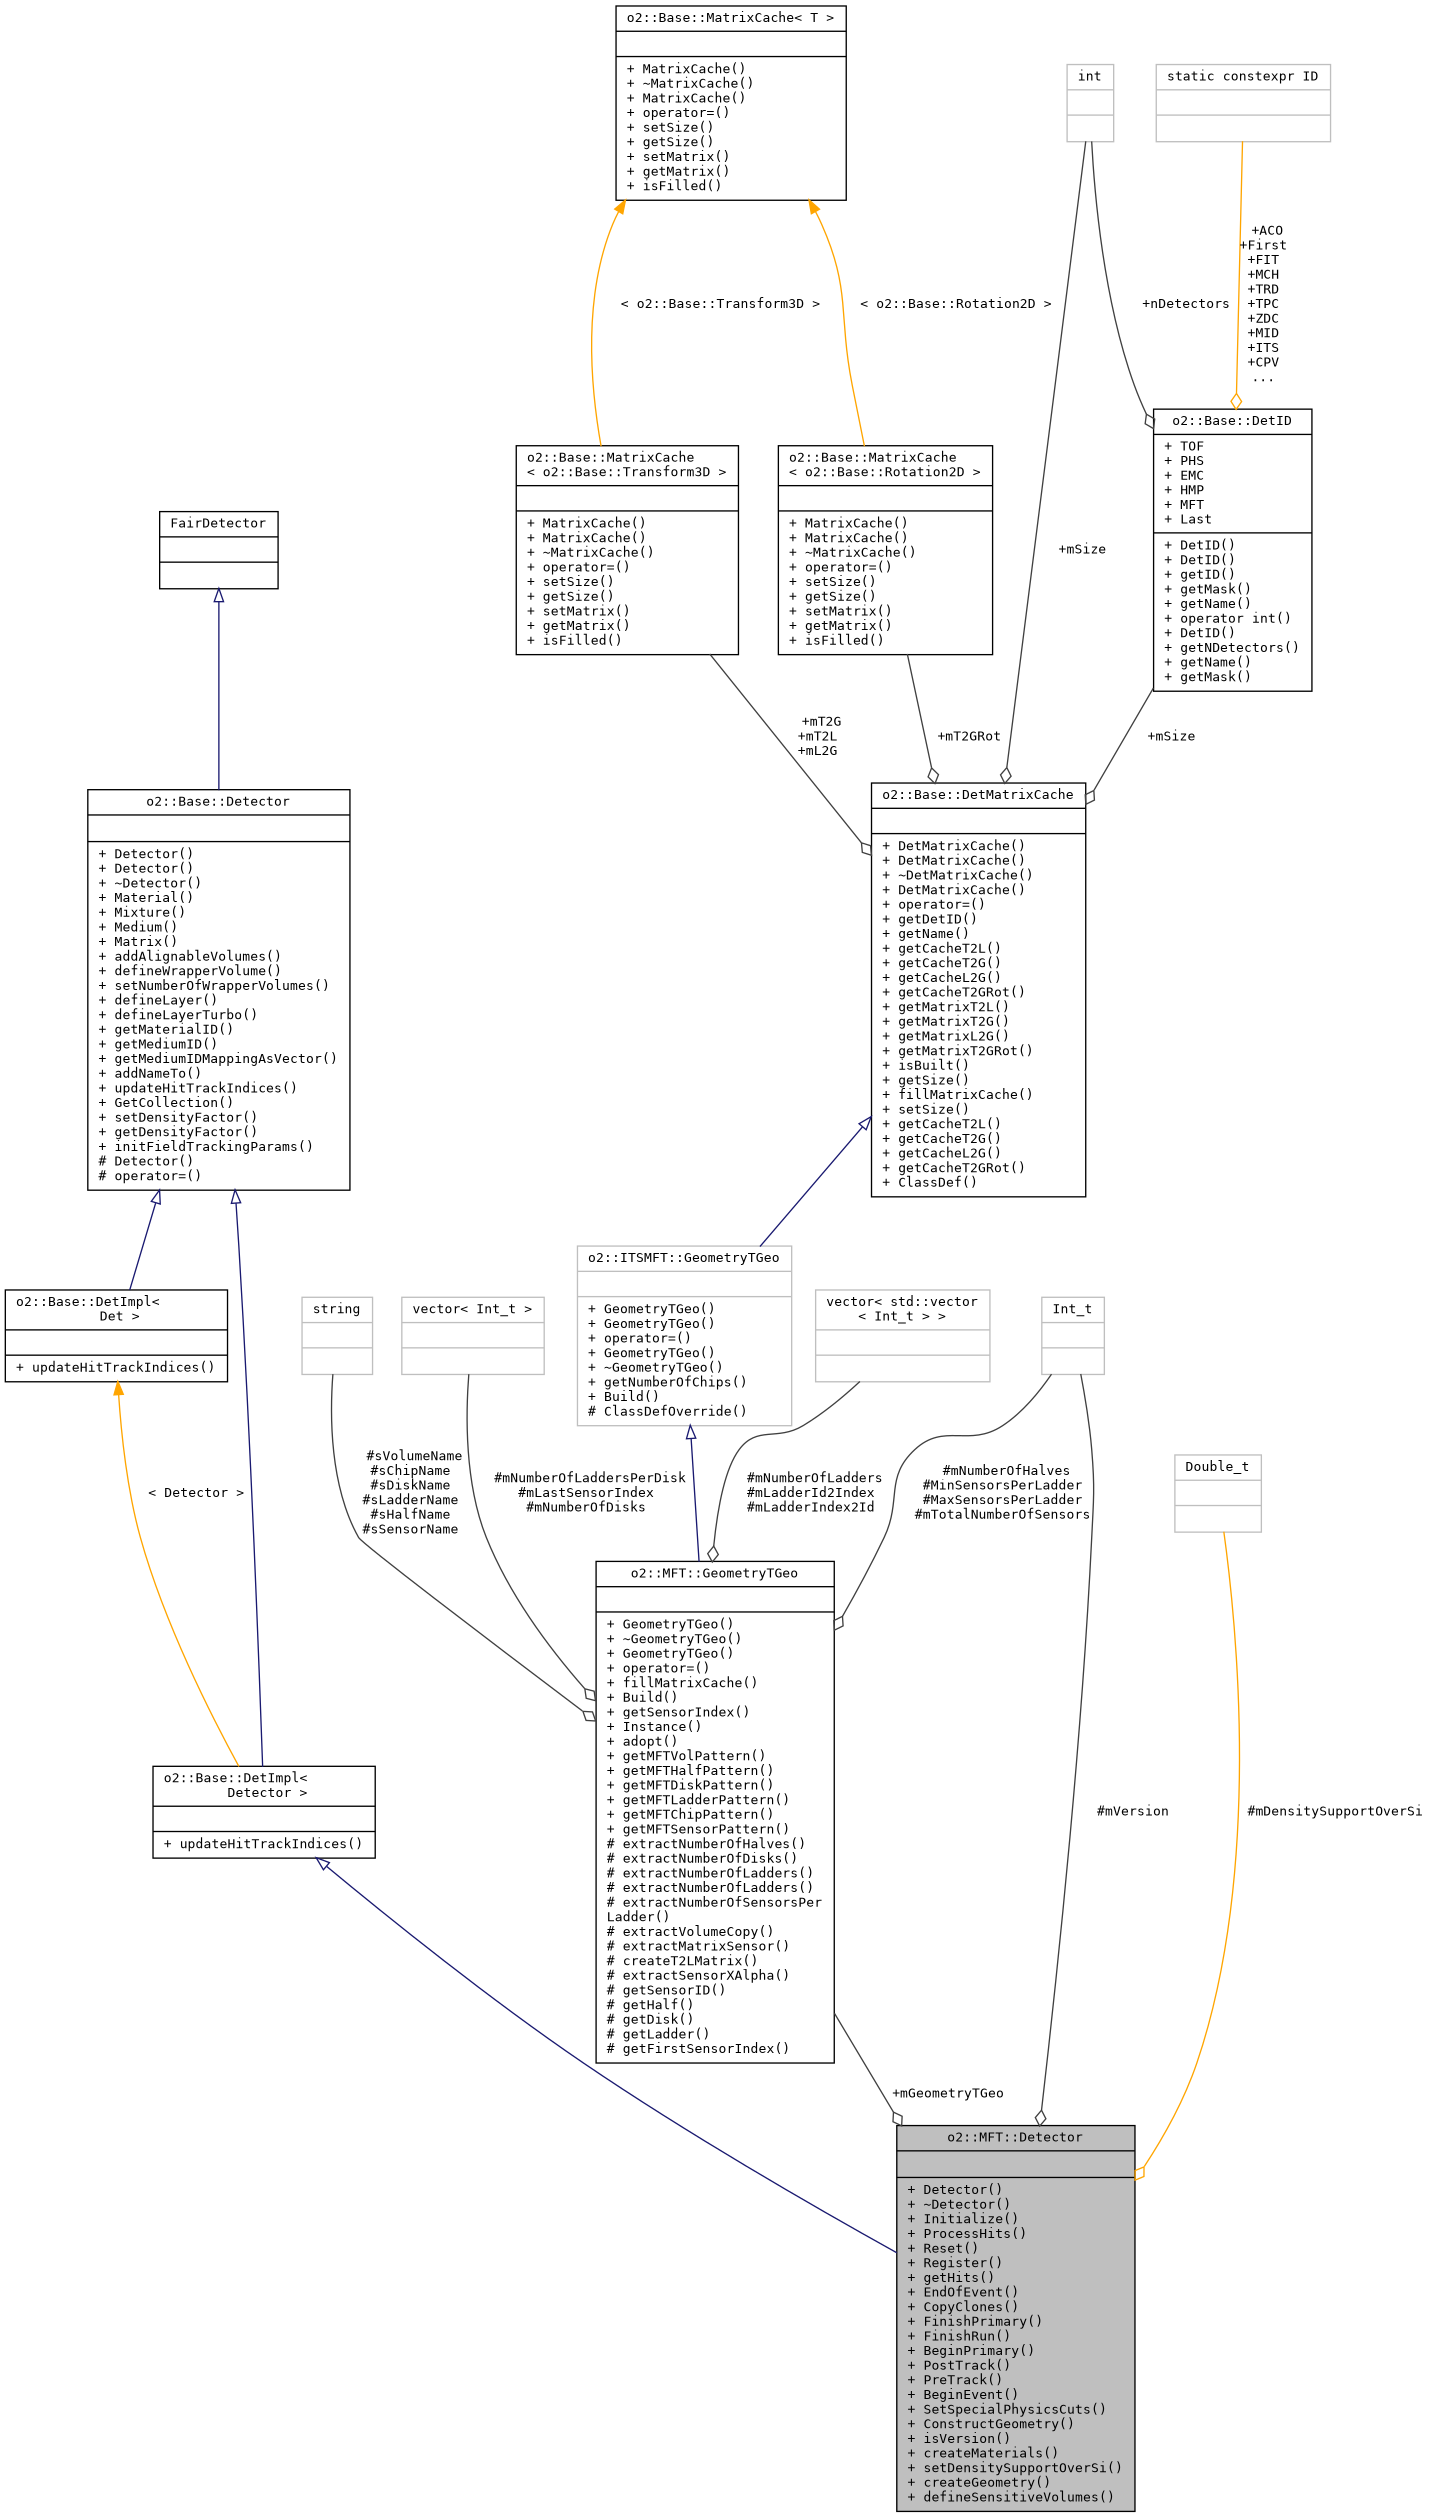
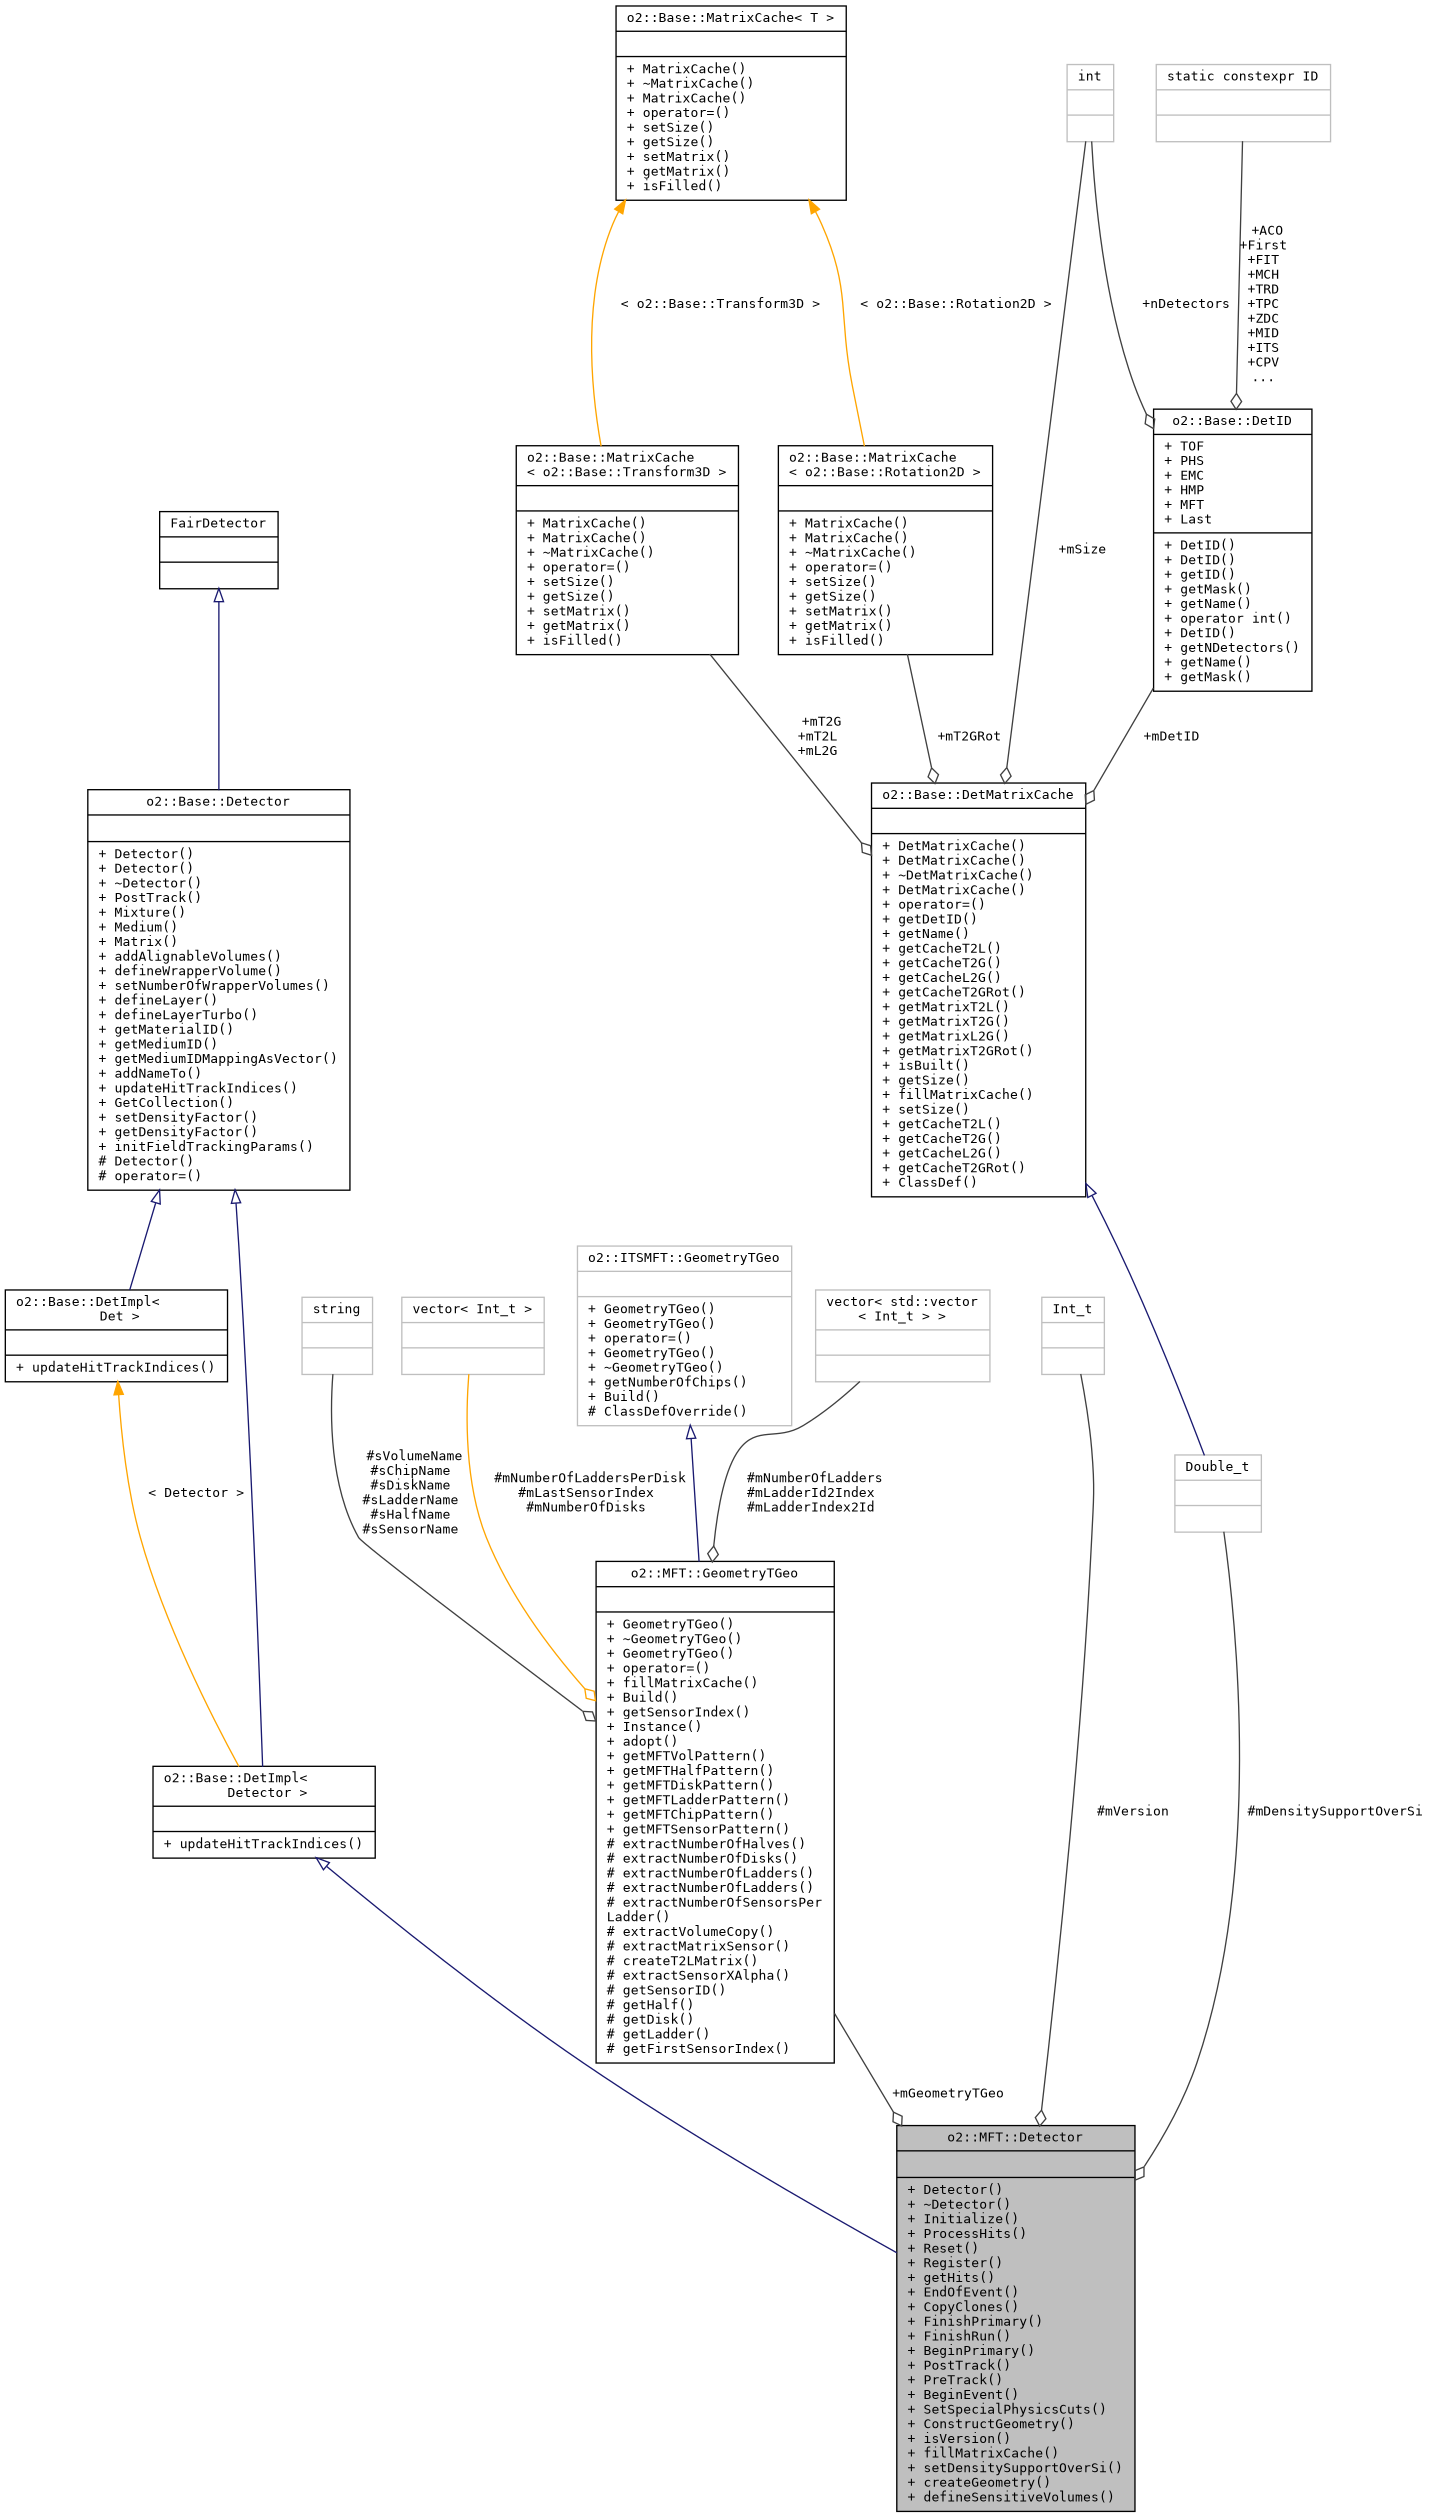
edge "static constexpr ID" -> "o2::Base::DetID": color orange -> grey25
edge "o2::Base::DetID" -> "o2::Base::DetMatrixCache": label " +mSize" -> " +mDetID"
node "o2::Base::Detector": text "+ Material()" -> "+ PostTrack()"
edge "o2::ITSMFT::GeometryTGeo" -> "o2::Base::DetMatrixCache": now "Double_t" -> "o2::Base::DetMatrixCache"
edge "Int_t" -> "o2::MFT::GeometryTGeo": removed, label "#mNumberOfHalves #MinSensorsPerLadder #MaxSensorsPerLadder #mTotalNumberOfSensors"
edge "vector< Int_t >" -> "o2::MFT::GeometryTGeo": color grey25 -> orange
edge "Double_t" -> "o2::MFT::Detector": color orange -> grey25
node "o2::MFT::Detector": text "+ createMaterials()" -> "+ fillMatrixCache()"
